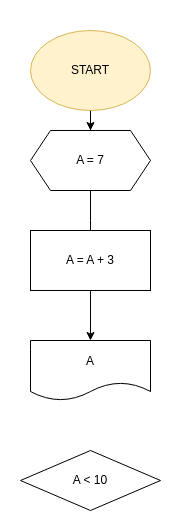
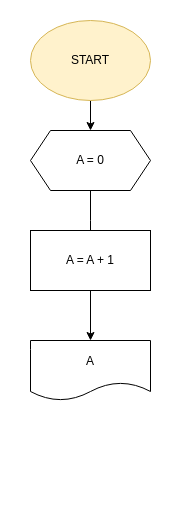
node "START": moved (91, 71) -> (91, 61)
node "A = 7": label "A = 7" -> "A = 0"
node "A = A + 3": label "A = A + 3" -> "A = A + 1"
node "A < 10": removed
